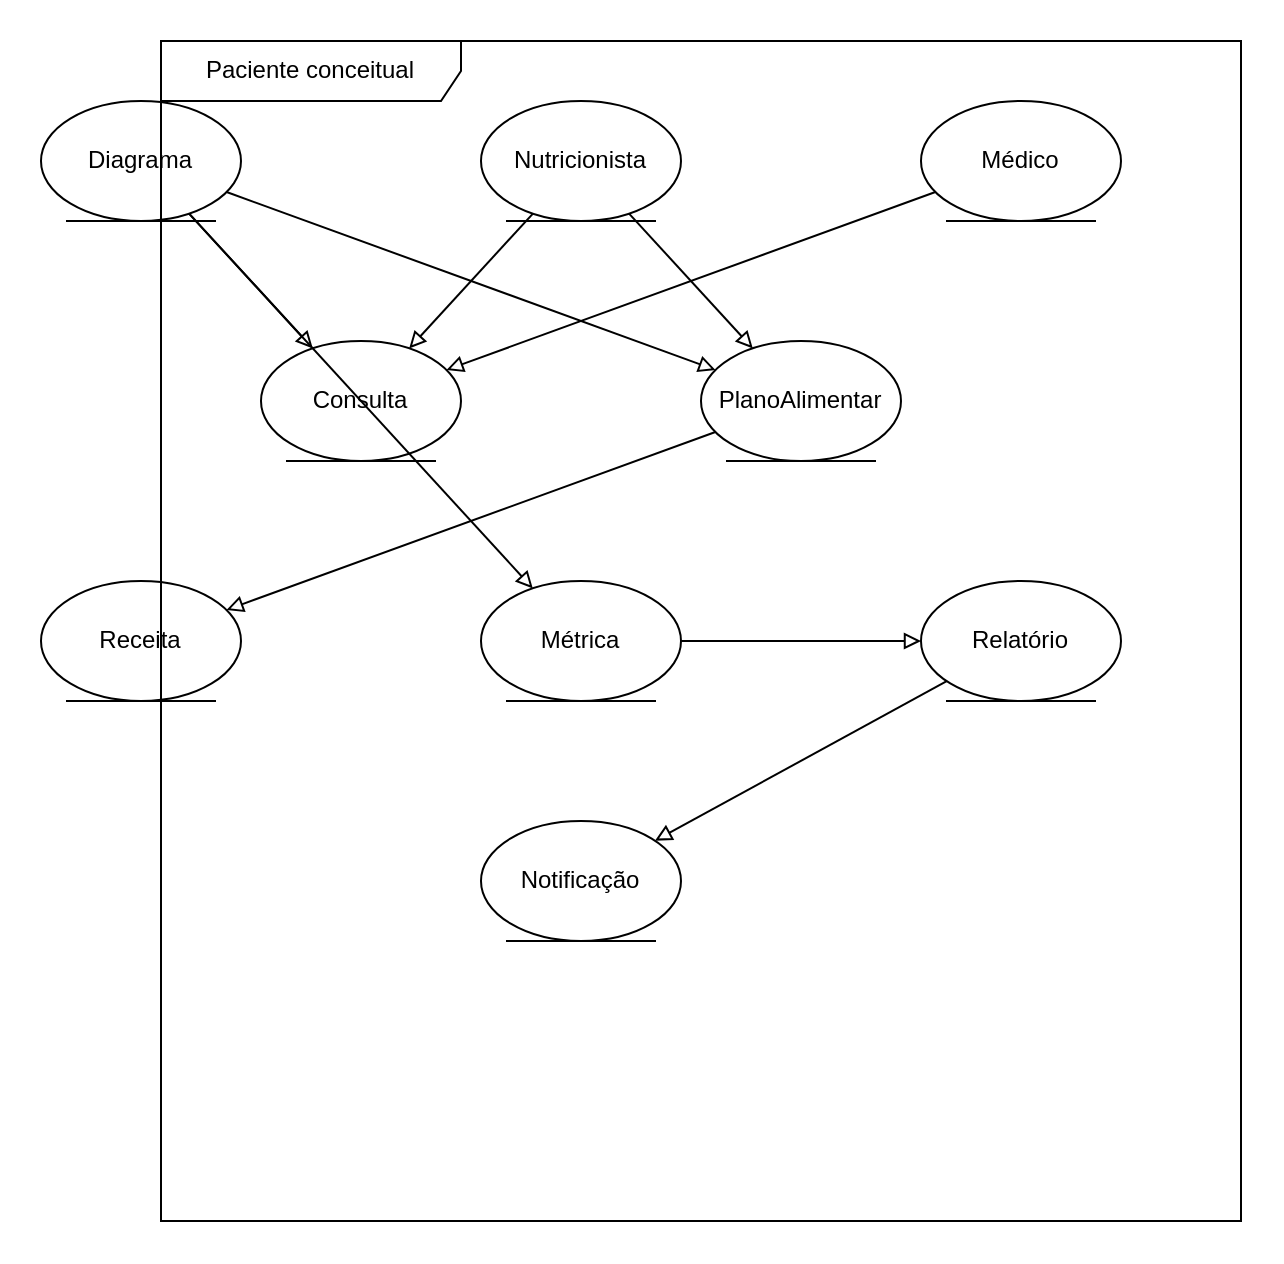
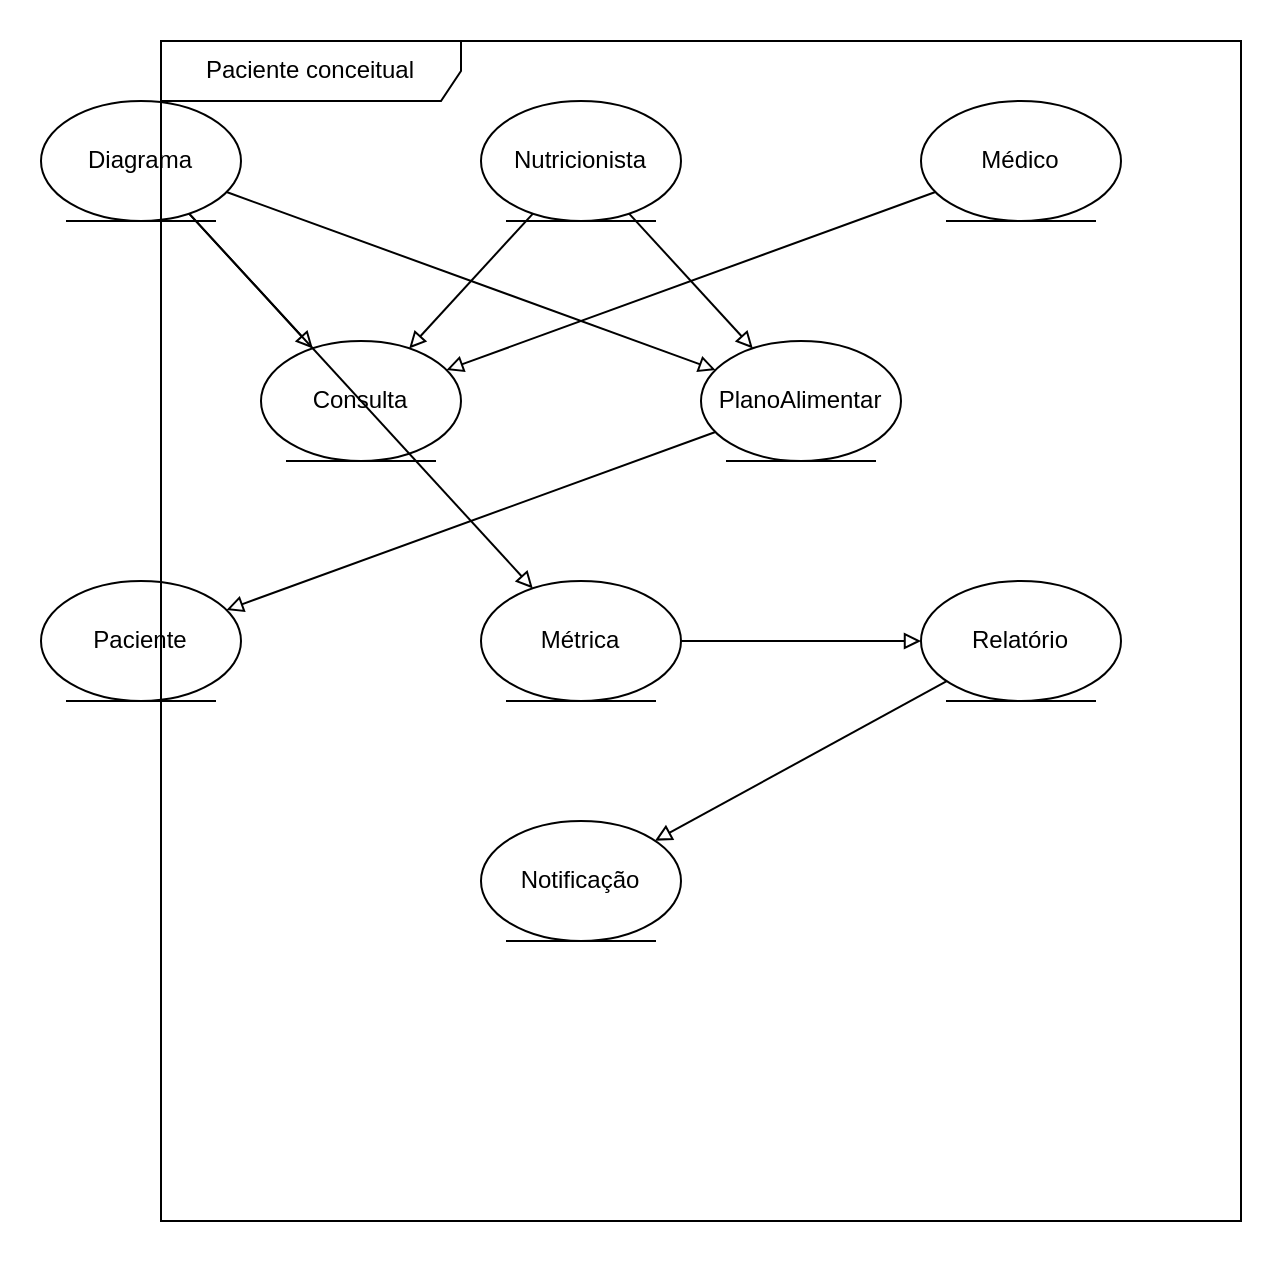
node "Receita": label "Receita" -> "Paciente"
